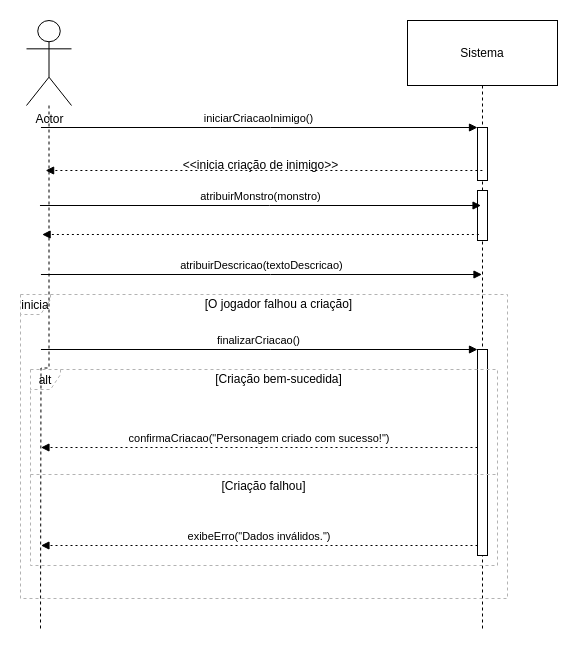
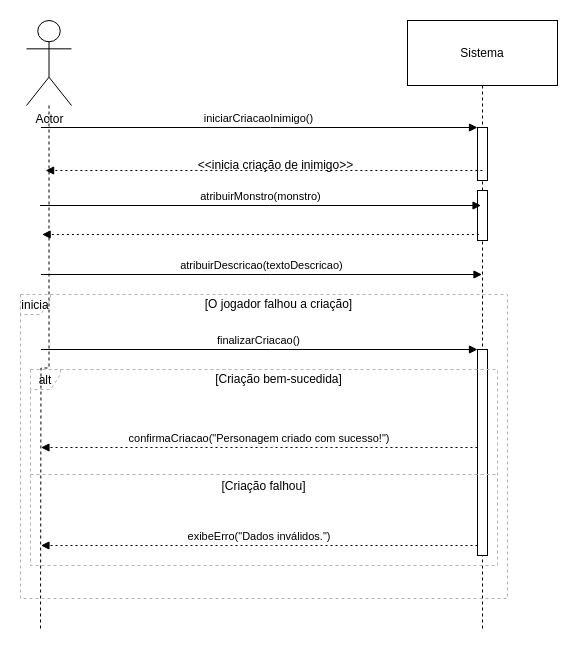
node "<<inicia criação de inimigo>>": moved (261, 166) -> (276, 166)
